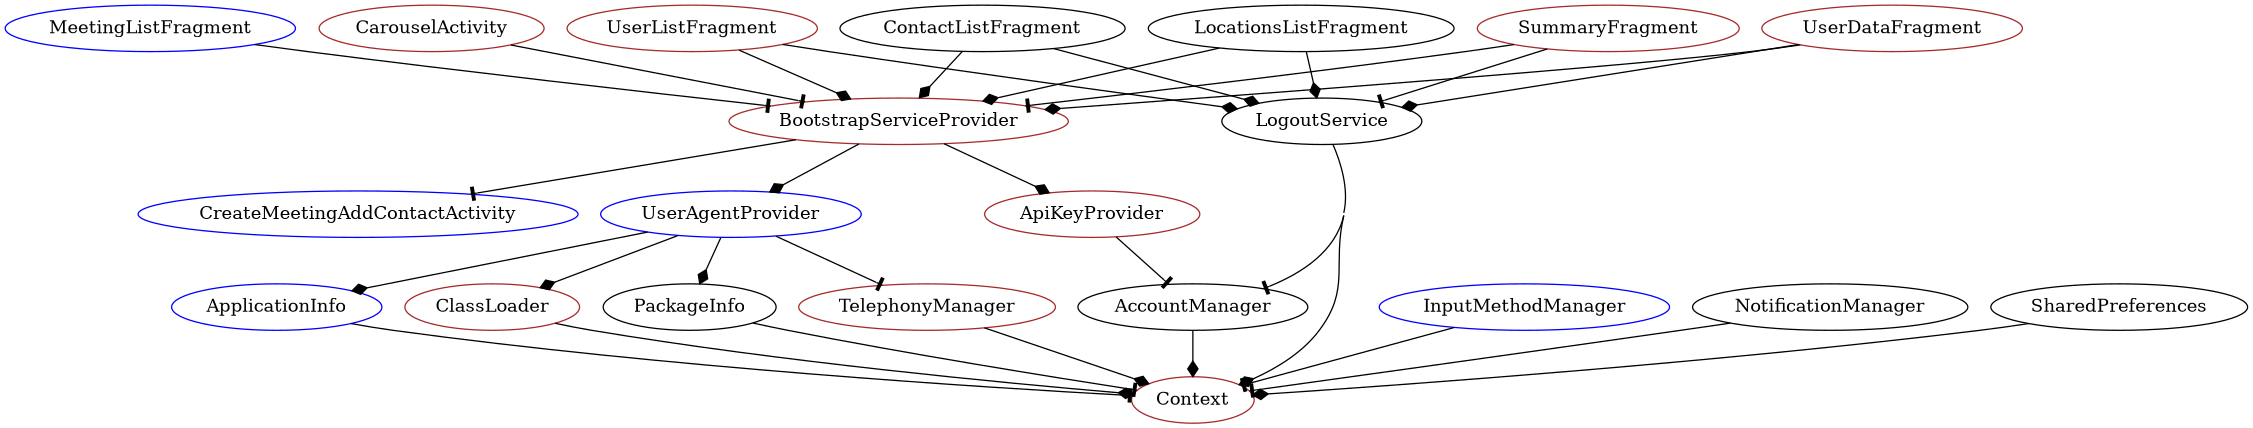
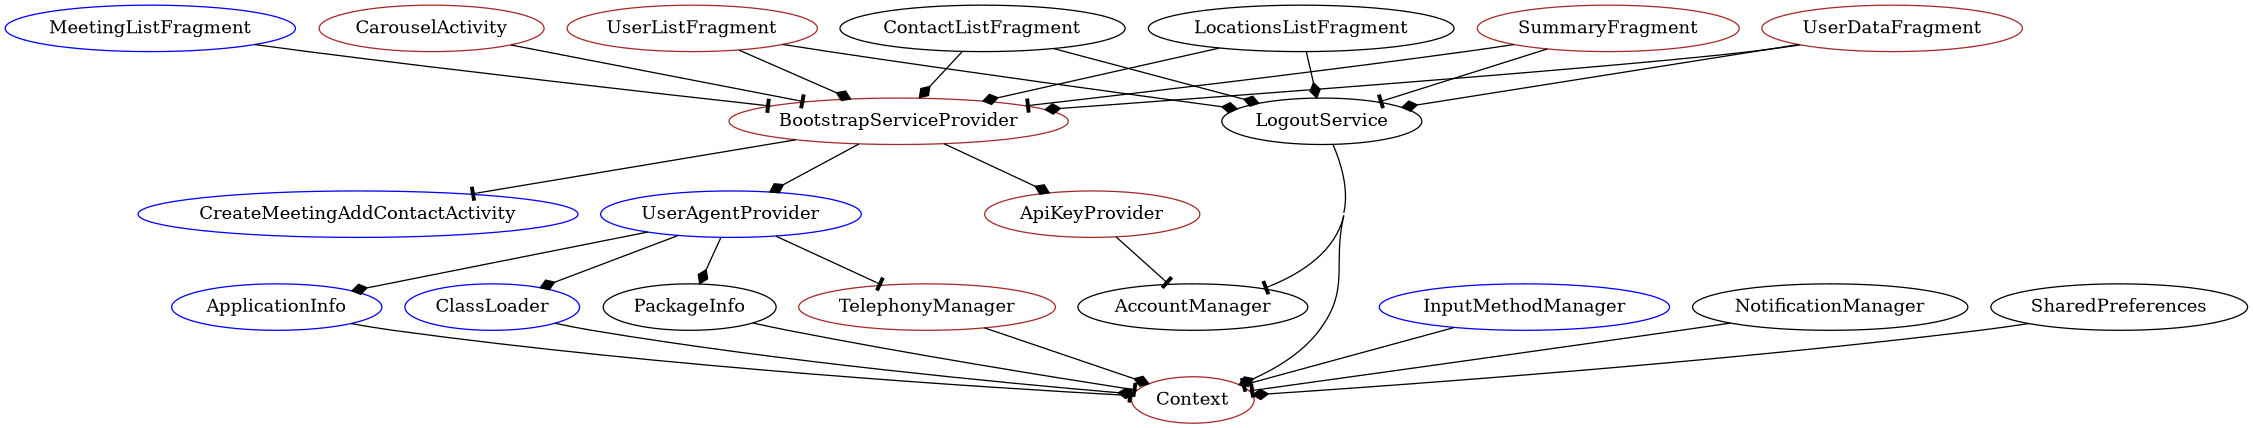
node "ClassLoader": color brown -> blue
edge "AccountManager" -> "Context": removed
